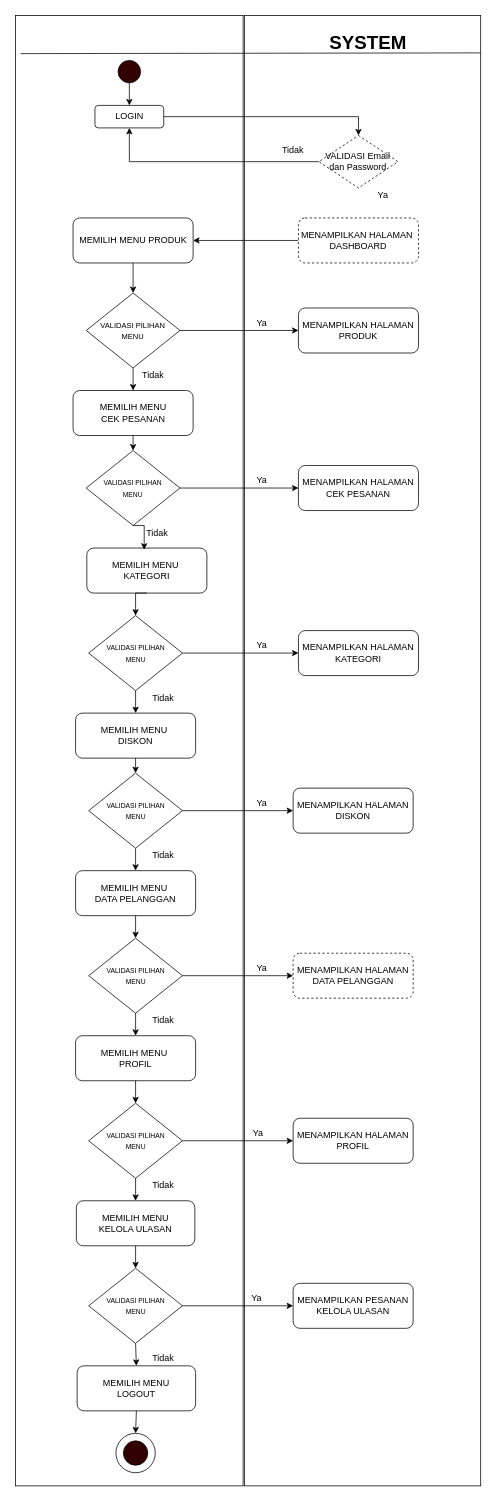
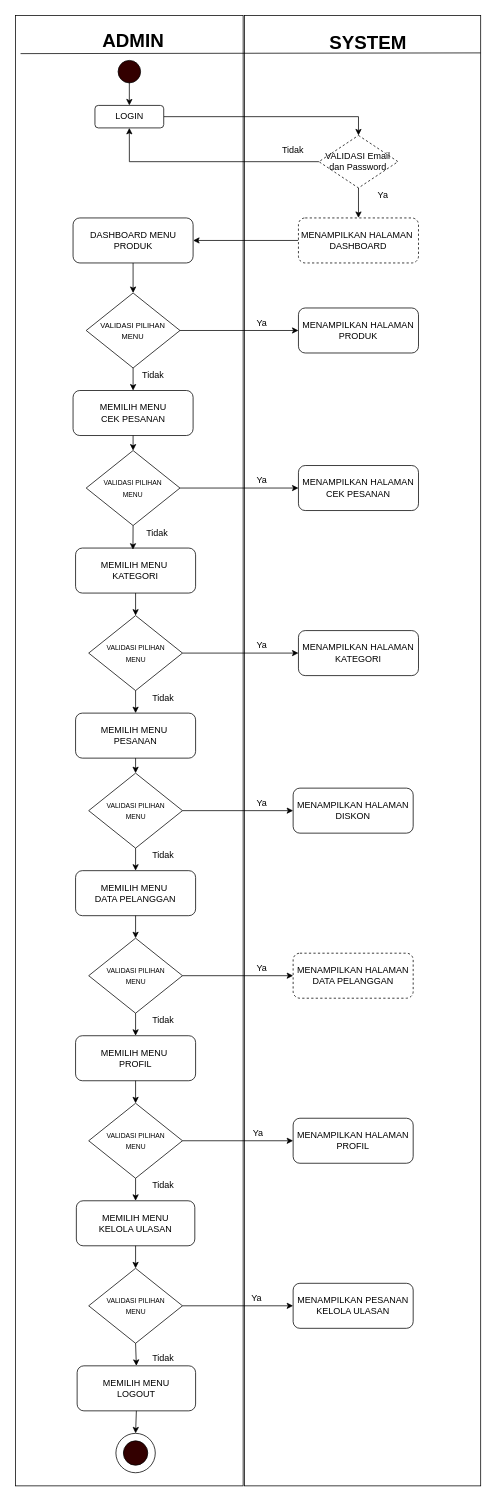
node "ADMIN": added
edge "VALIDASI Email dan Password" -> "MENAMPILKAN HALAMAN DASHBOARD": added
node "MEMILIH MENU PRODUK": label "MEMILIH MENU PRODUK" -> "DASHBOARD MENU PRODUK"
node "MEMILIH MENU KATEGORI": moved (147, 570) -> (135, 570)
node "MEMILIH MENU DISKON": label "MEMILIH MENU DISKON" -> "MEMILIH MENU PESANAN"
